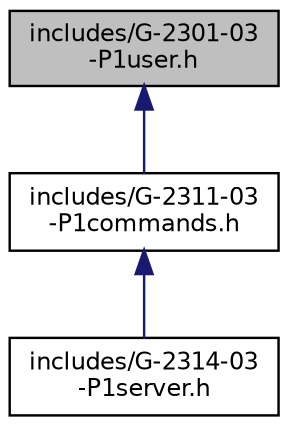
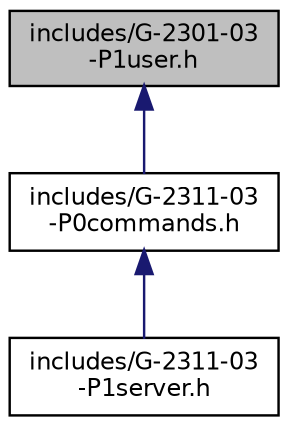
node "includes/G-2311-03 -P1commands.h": label "includes/G-2311-03 -P1commands.h" -> "includes/G-2311-03 -P0commands.h"
node "includes/G-2314-03 -P1server.h": label "includes/G-2314-03 -P1server.h" -> "includes/G-2311-03 -P1server.h"
